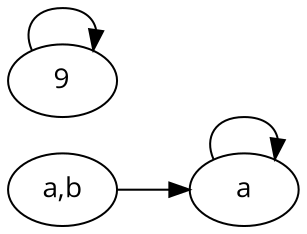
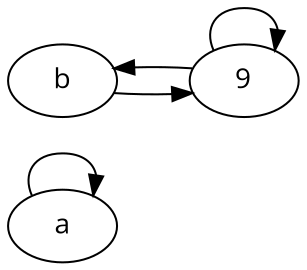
node "b": added
node "a,b": removed
